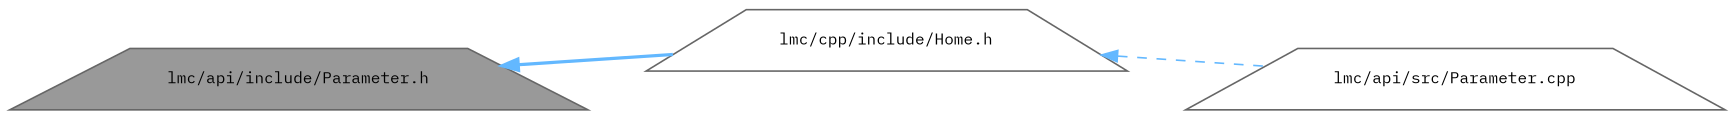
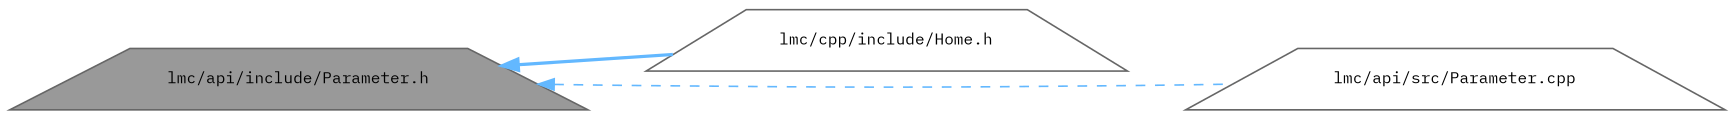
edge "lmc/api/src/Parameter.cpp" -> "lmc/cpp/include/Home.h": now "lmc/api/src/Parameter.cpp" -> "lmc/api/include/Parameter.h"
